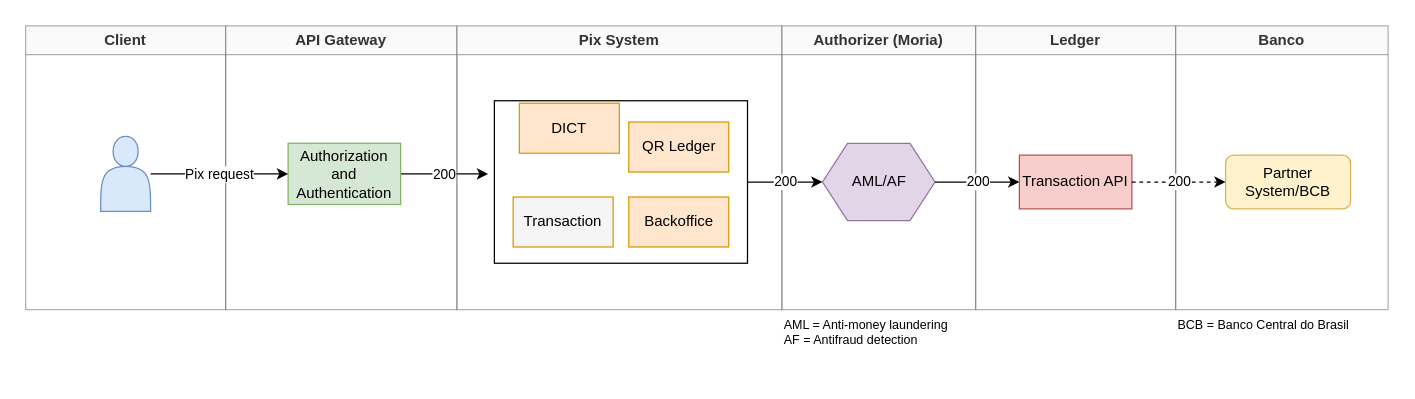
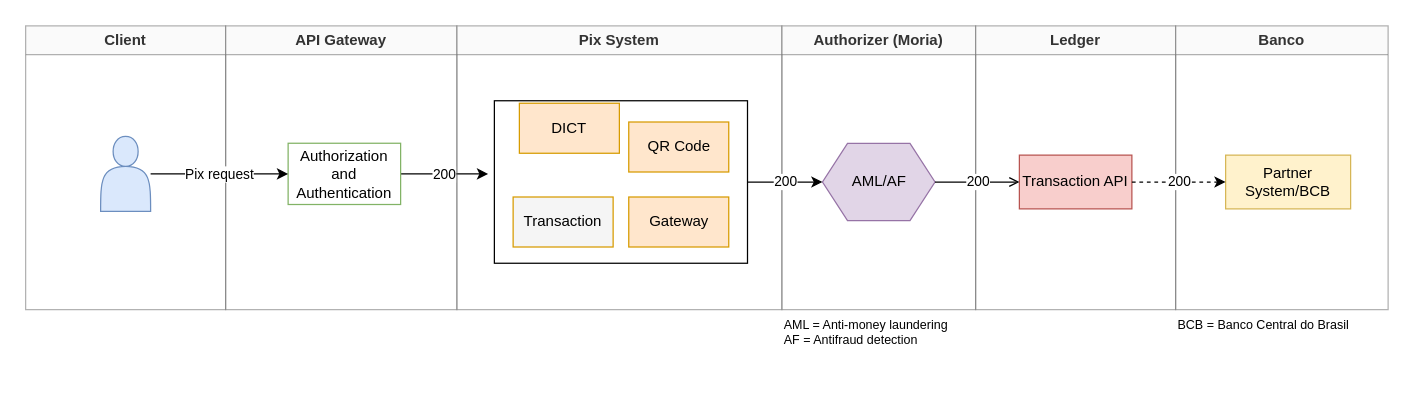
node "QR Ledger": label "QR Ledger" -> "QR Code"
node "Authorization and Authentication": fillcolor #d5e8d4 -> #ffffff
edge "AML/AF" -> "Transaction API": arrowhead classic -> open
node "Partner System/BCB": shape rounded rectangle -> rectangle
node "Backoffice": label "Backoffice" -> "Gateway"
